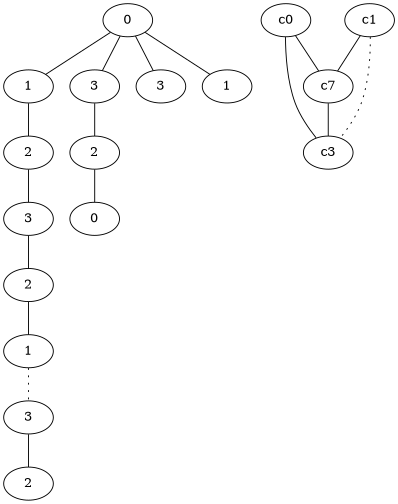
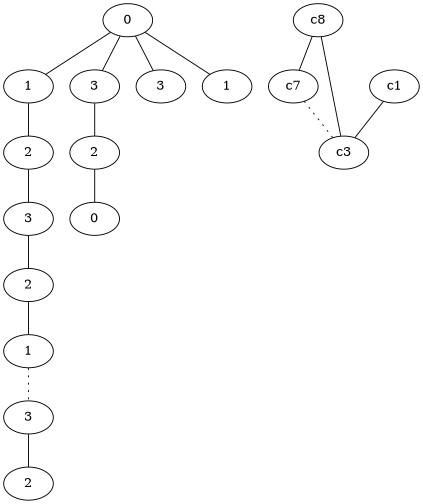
node "c0": label "c0" -> "c8"
edge "c1" -- "c7": removed
edge "c1" -- "c3": style dotted -> solid
edge "c7" -- "c3": style solid -> dotted
